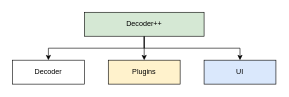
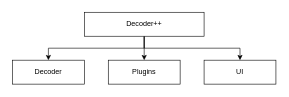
node "Decoder++": fillcolor #d5e8d4 -> #ffffff
node "Plugins": fillcolor #fff2cc -> #ffffff
node "UI": fillcolor #dae8fc -> #ffffff
